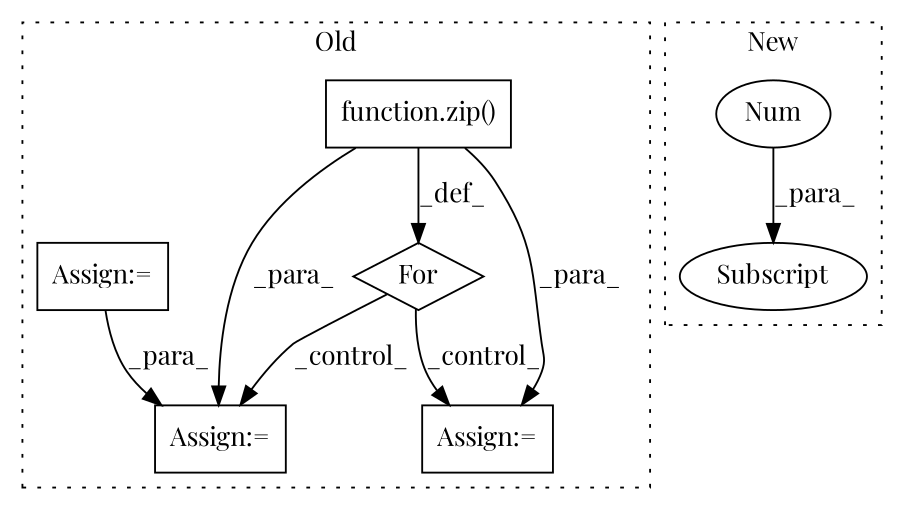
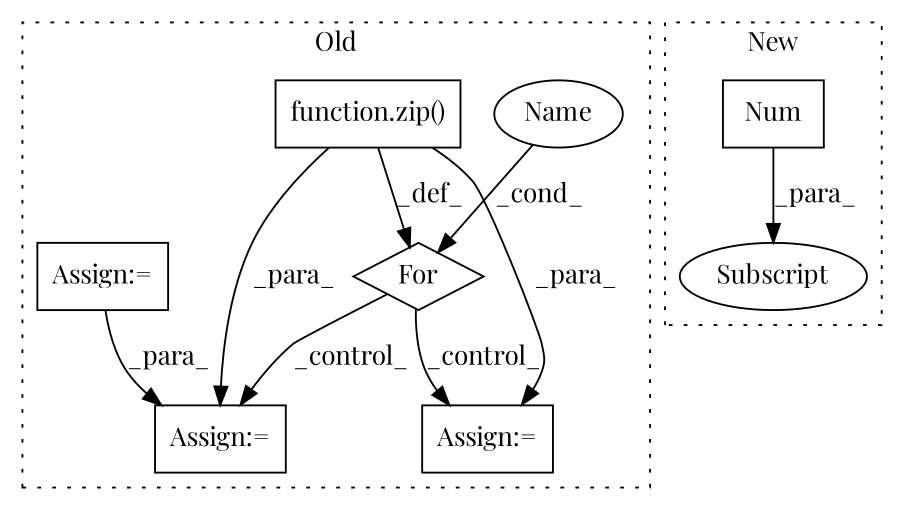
node "Name": added
node "Num": shape ellipse -> box
